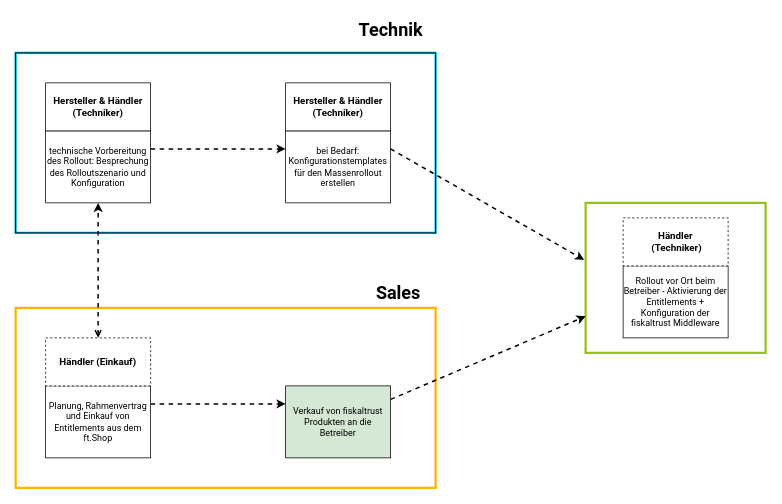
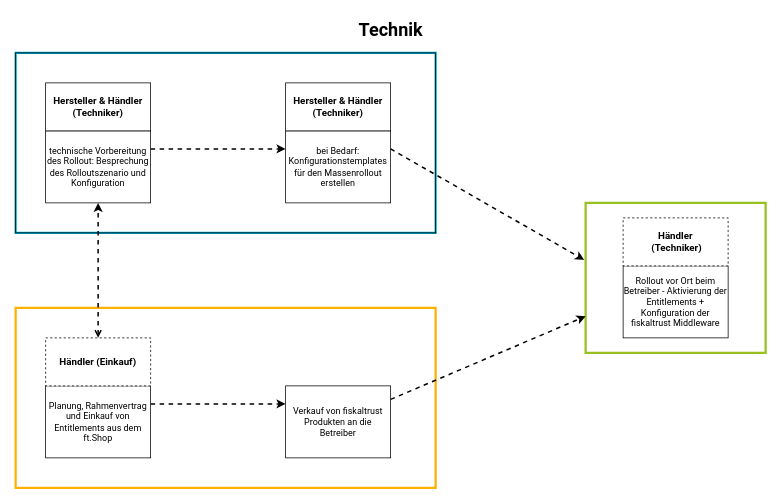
node "Sales": removed
node "Verkauf von fiskaltrust Produkten an die Betreiber": fillcolor #d5e8d4 -> #ffffff
